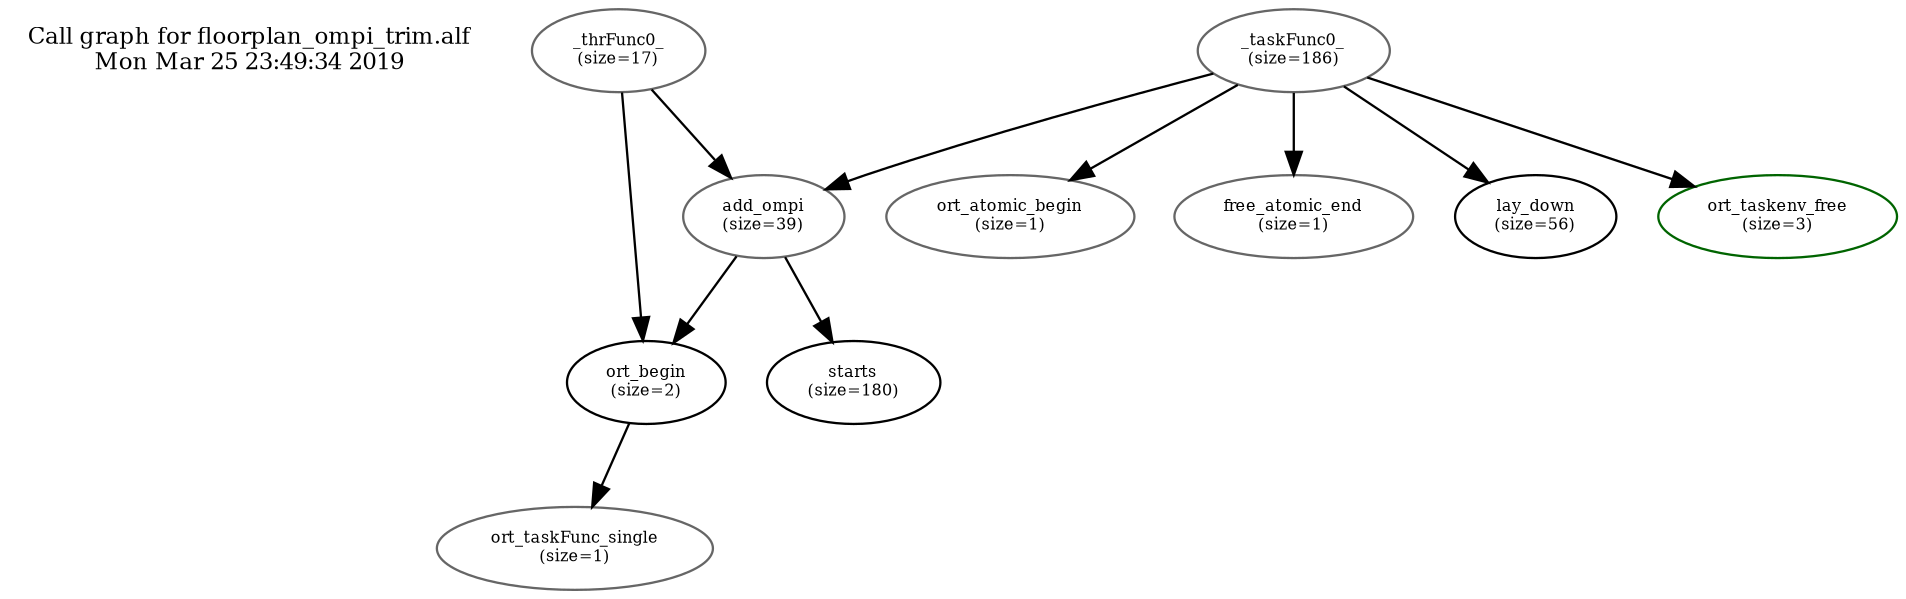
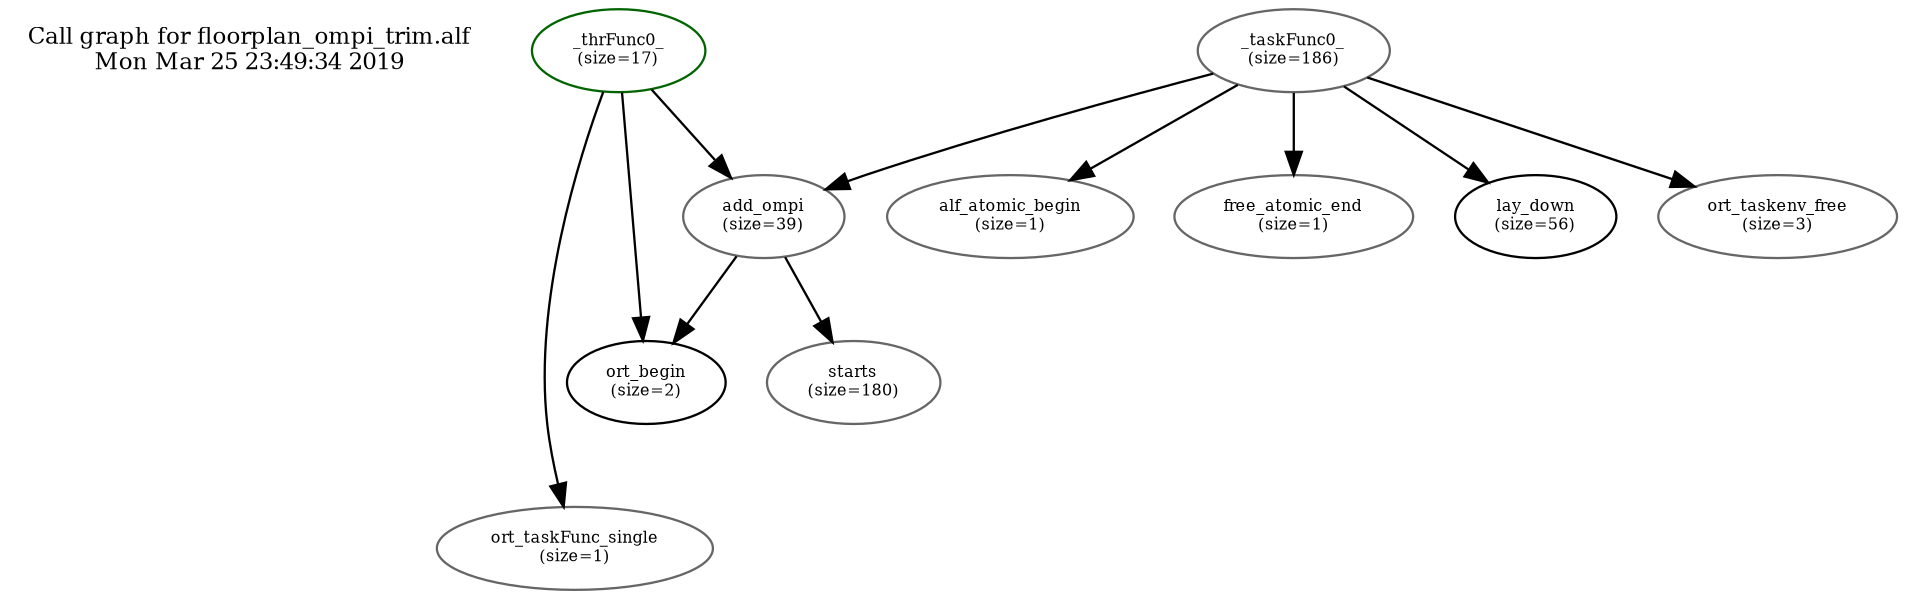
node "_thrFunc0_ (size=17)": color gray40 -> darkgreen
node "ort_atomic_begin (size=1)": label "ort_atomic_begin (size=1)" -> "alf_atomic_begin (size=1)"
node "ort_taskenv_free (size=3)": color darkgreen -> gray40
node "starts (size=180)": color black -> gray40
edge "ort_begin (size=2)" -> "ort_taskFunc_single (size=1)": now "_thrFunc0_ (size=17)" -> "ort_taskFunc_single (size=1)"
